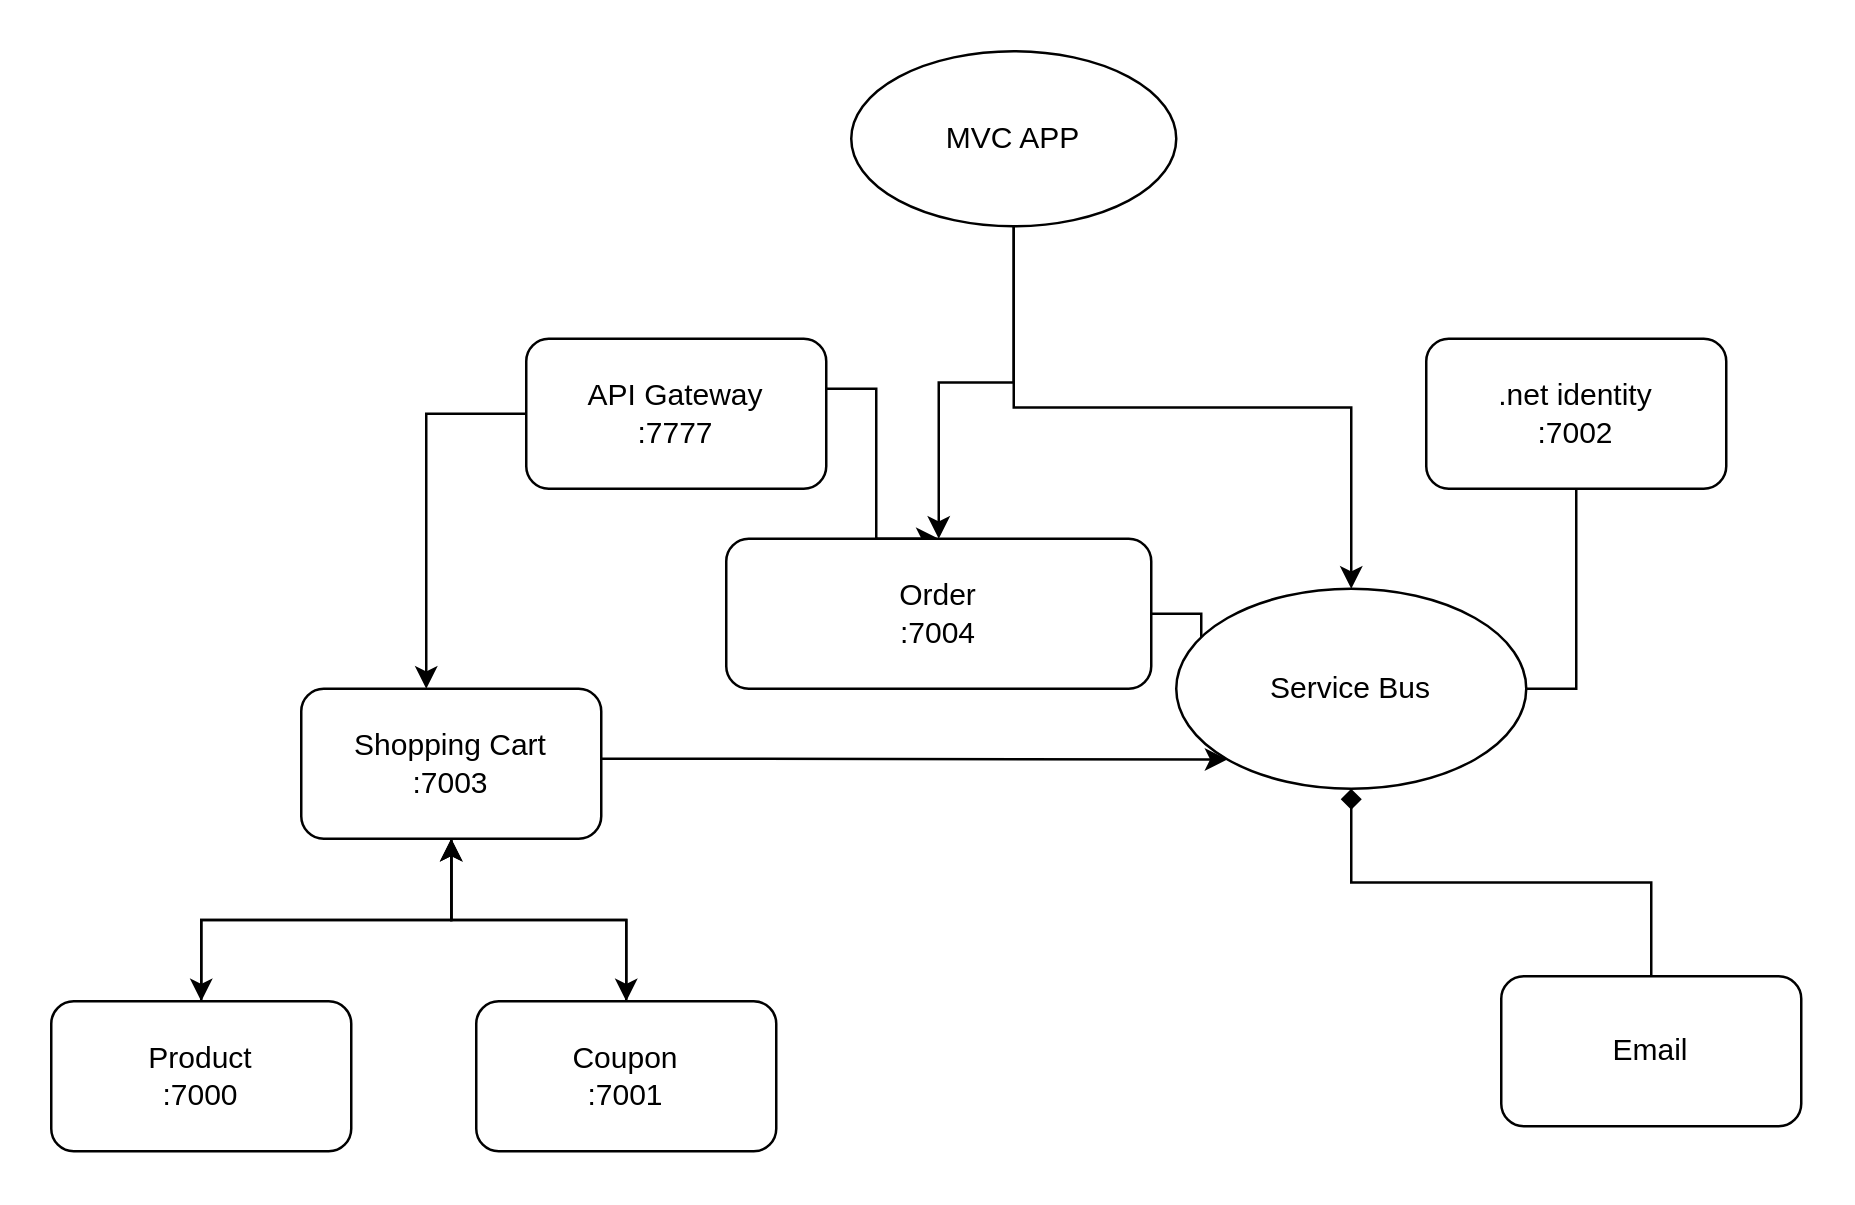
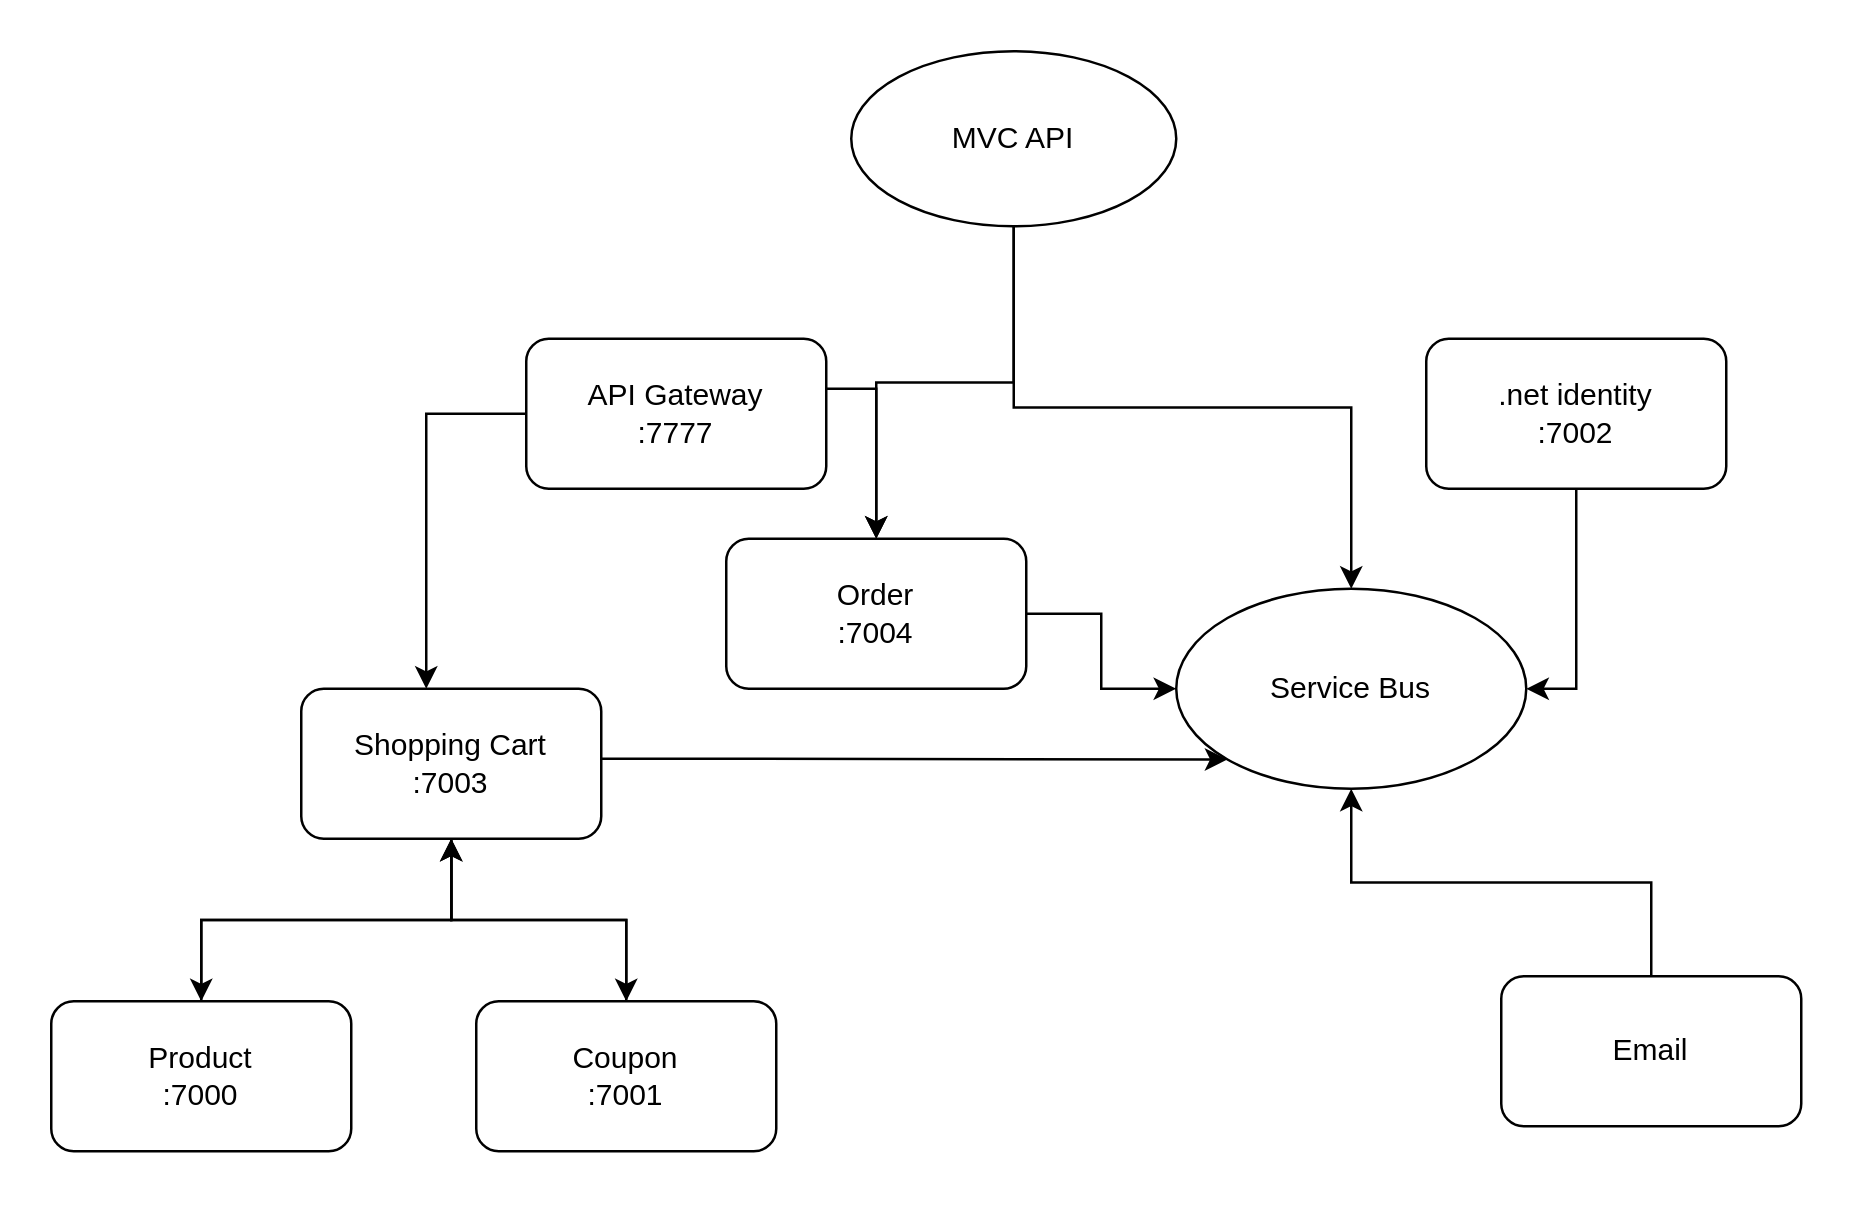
node "MVC APP": label "MVC APP" -> "MVC API"
node "Order :7004": size 425x150 -> 300x150
edge ".net identity :7002" -- "Service Bus": arrowhead none -> classic
edge "Email" -> "Service Bus": arrowhead diamond -> classic
